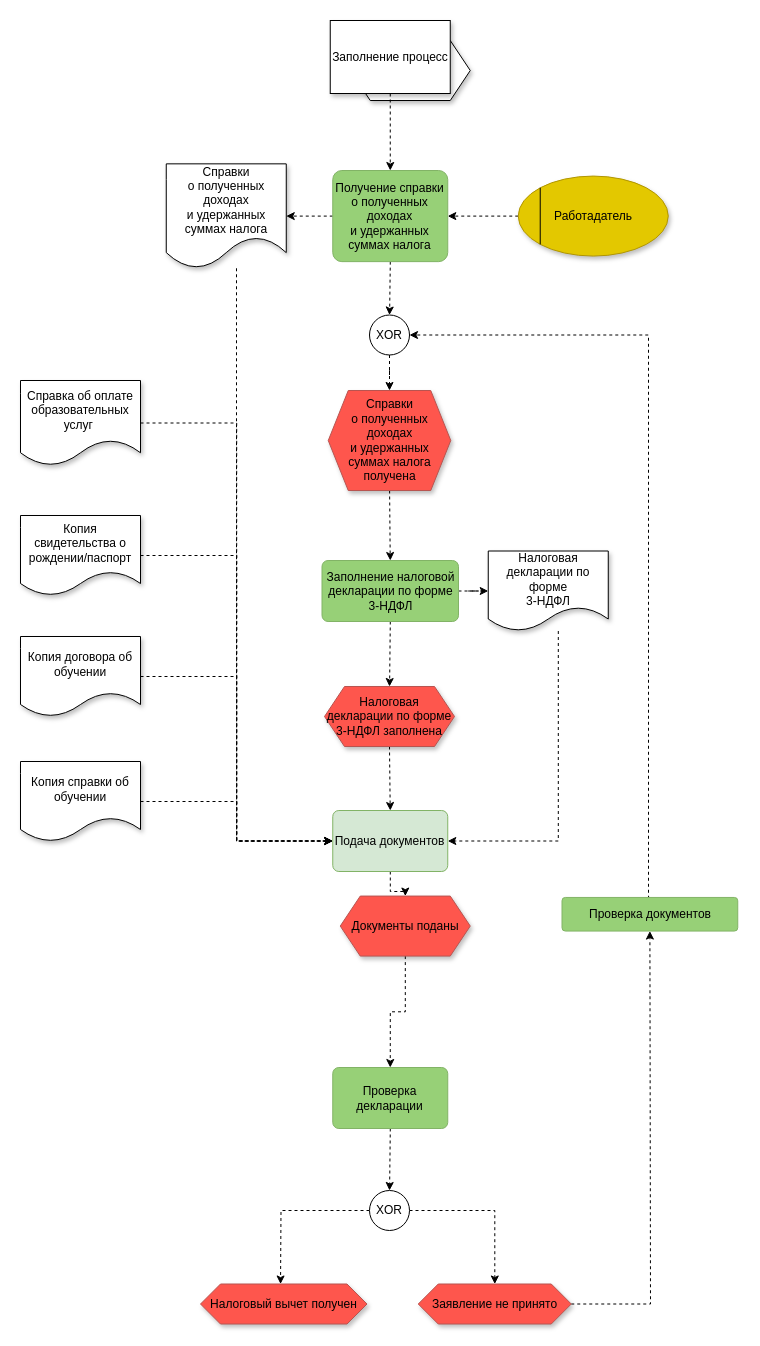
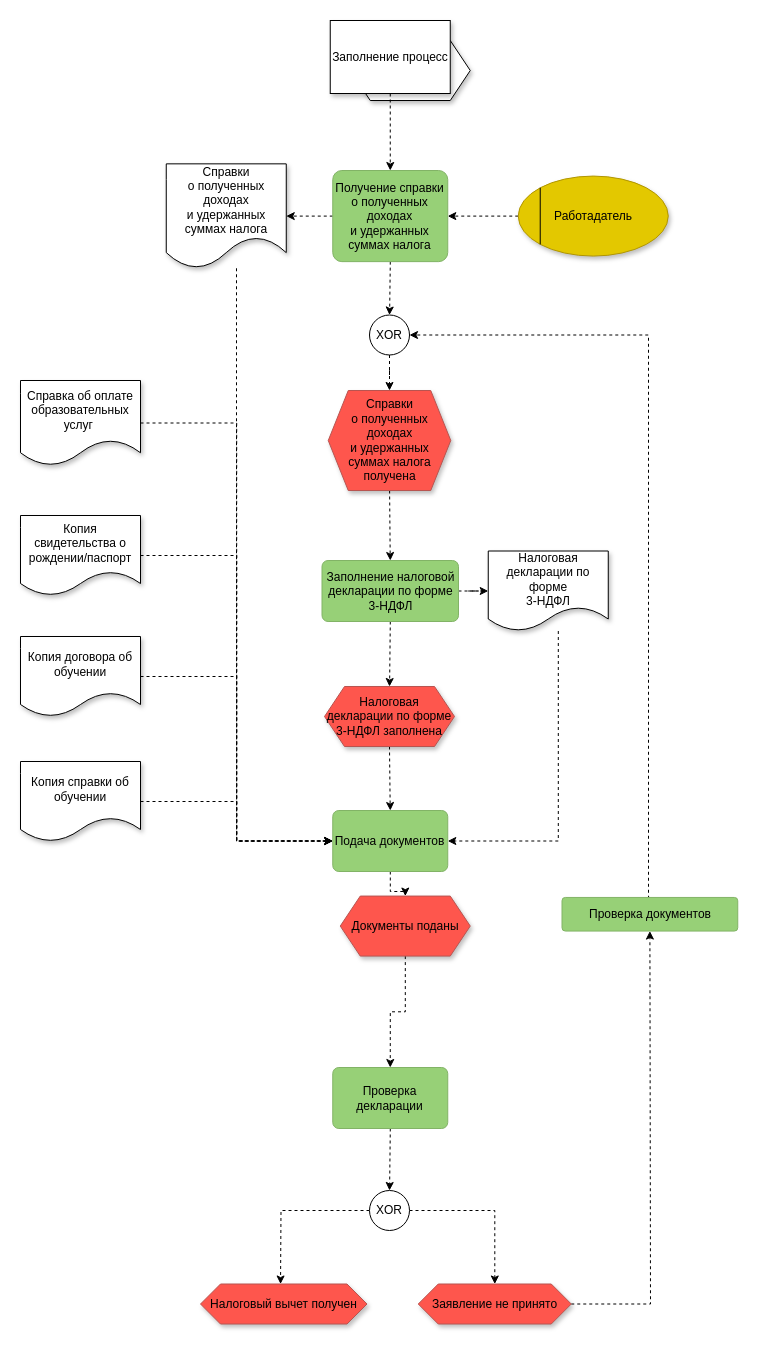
node "Подача документов": fillcolor #d5e8d4 -> #97d077
